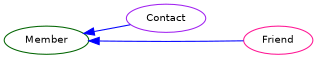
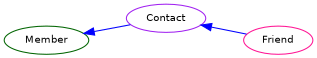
edge "Friend" -> "Member": now "Friend" -> "Contact"
